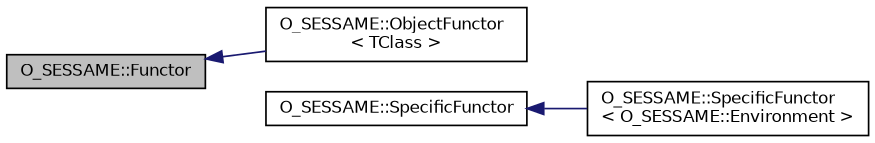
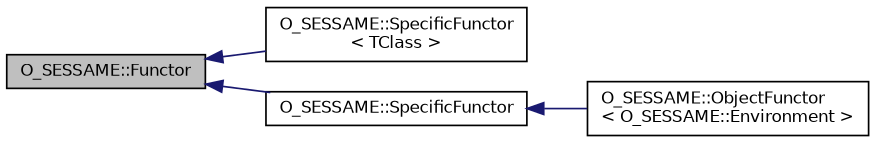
node "O_SESSAME::ObjectFunctor < TClass >": label "O_SESSAME::ObjectFunctor < TClass >" -> "O_SESSAME::SpecificFunctor < TClass >"
edge "O_SESSAME::SpecificFunctor" -> "O_SESSAME::Functor": added
node "O_SESSAME::SpecificFunctor < O_SESSAME::Environment >": label "O_SESSAME::SpecificFunctor < O_SESSAME::Environment >" -> "O_SESSAME::ObjectFunctor < O_SESSAME::Environment >"
